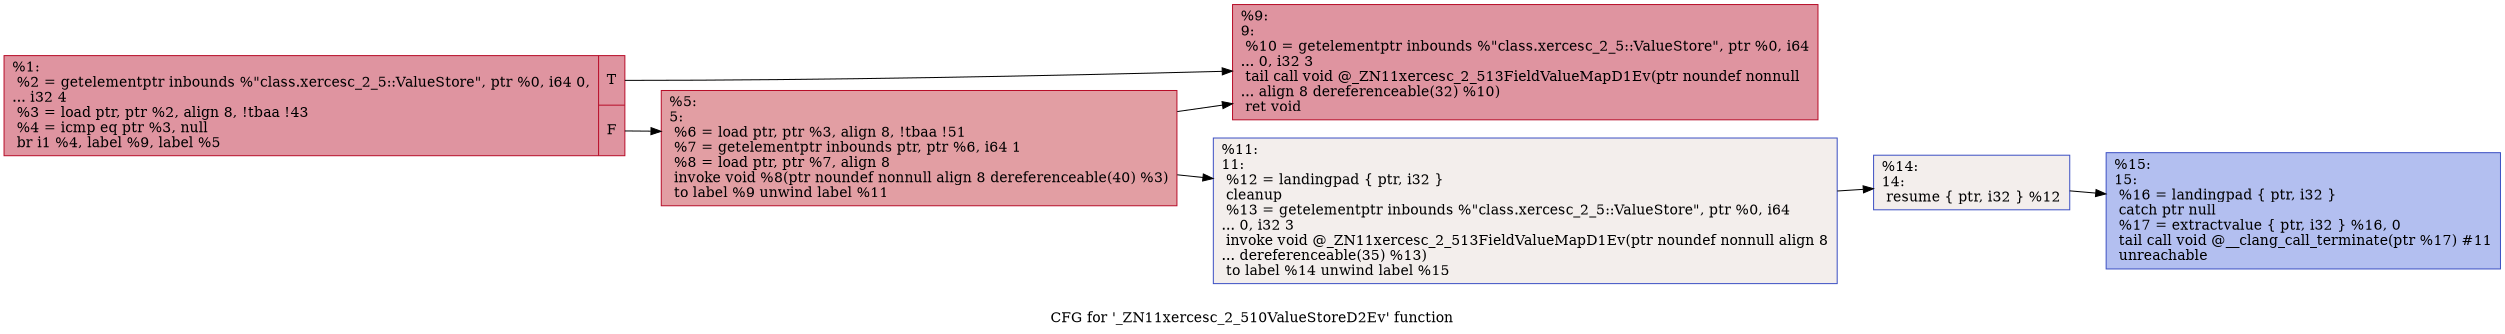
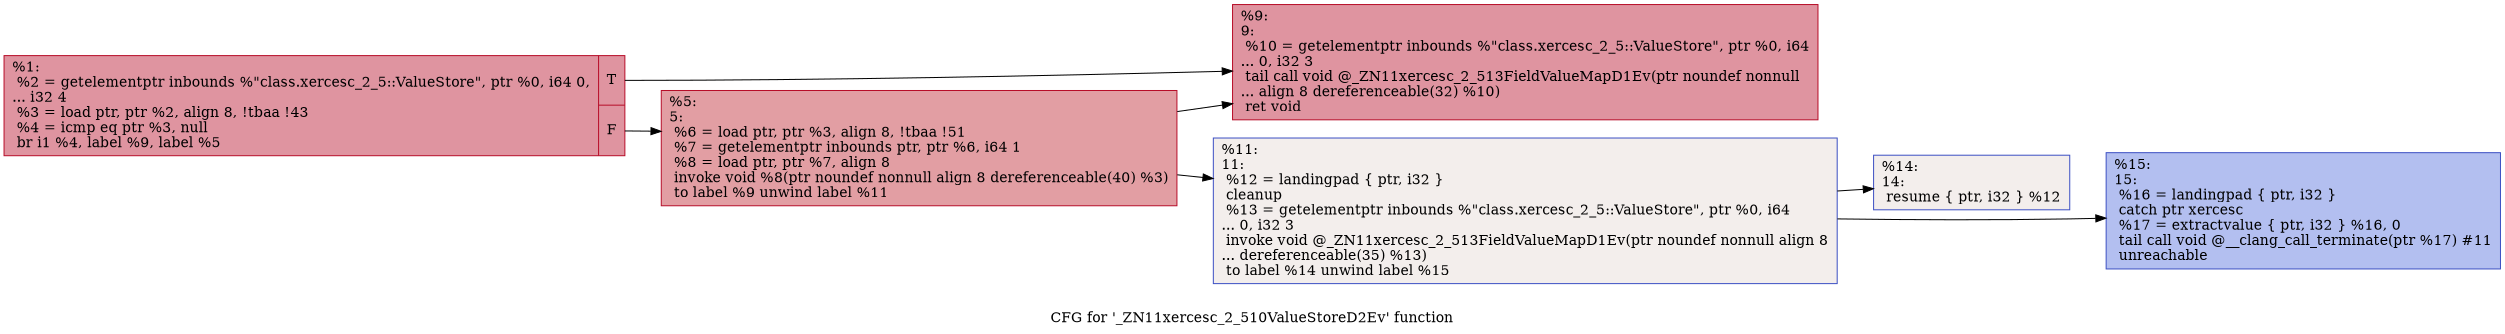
edge "%14:" -> "%15:": now "%11:" -> "%15:"
node "%15:": text "catch ptr null" -> "catch ptr xercesc"
